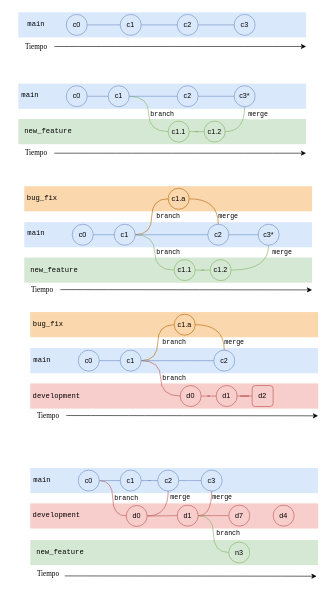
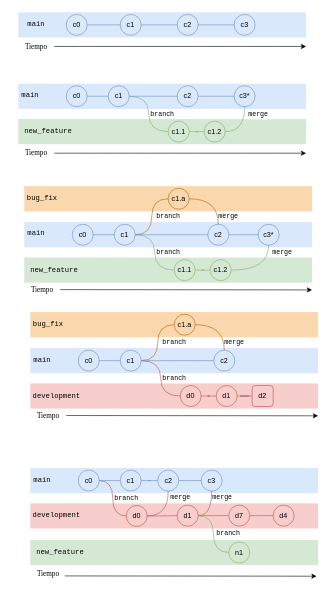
edge "d7" -- "d4": added
node "n3": label "n3" -> "n1"
